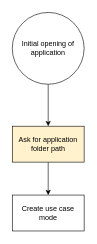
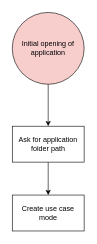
node "Initial opening of application": fillcolor #ffffff -> #f8cecc
node "Ask for application folder path": fillcolor #fff2cc -> #ffffff
